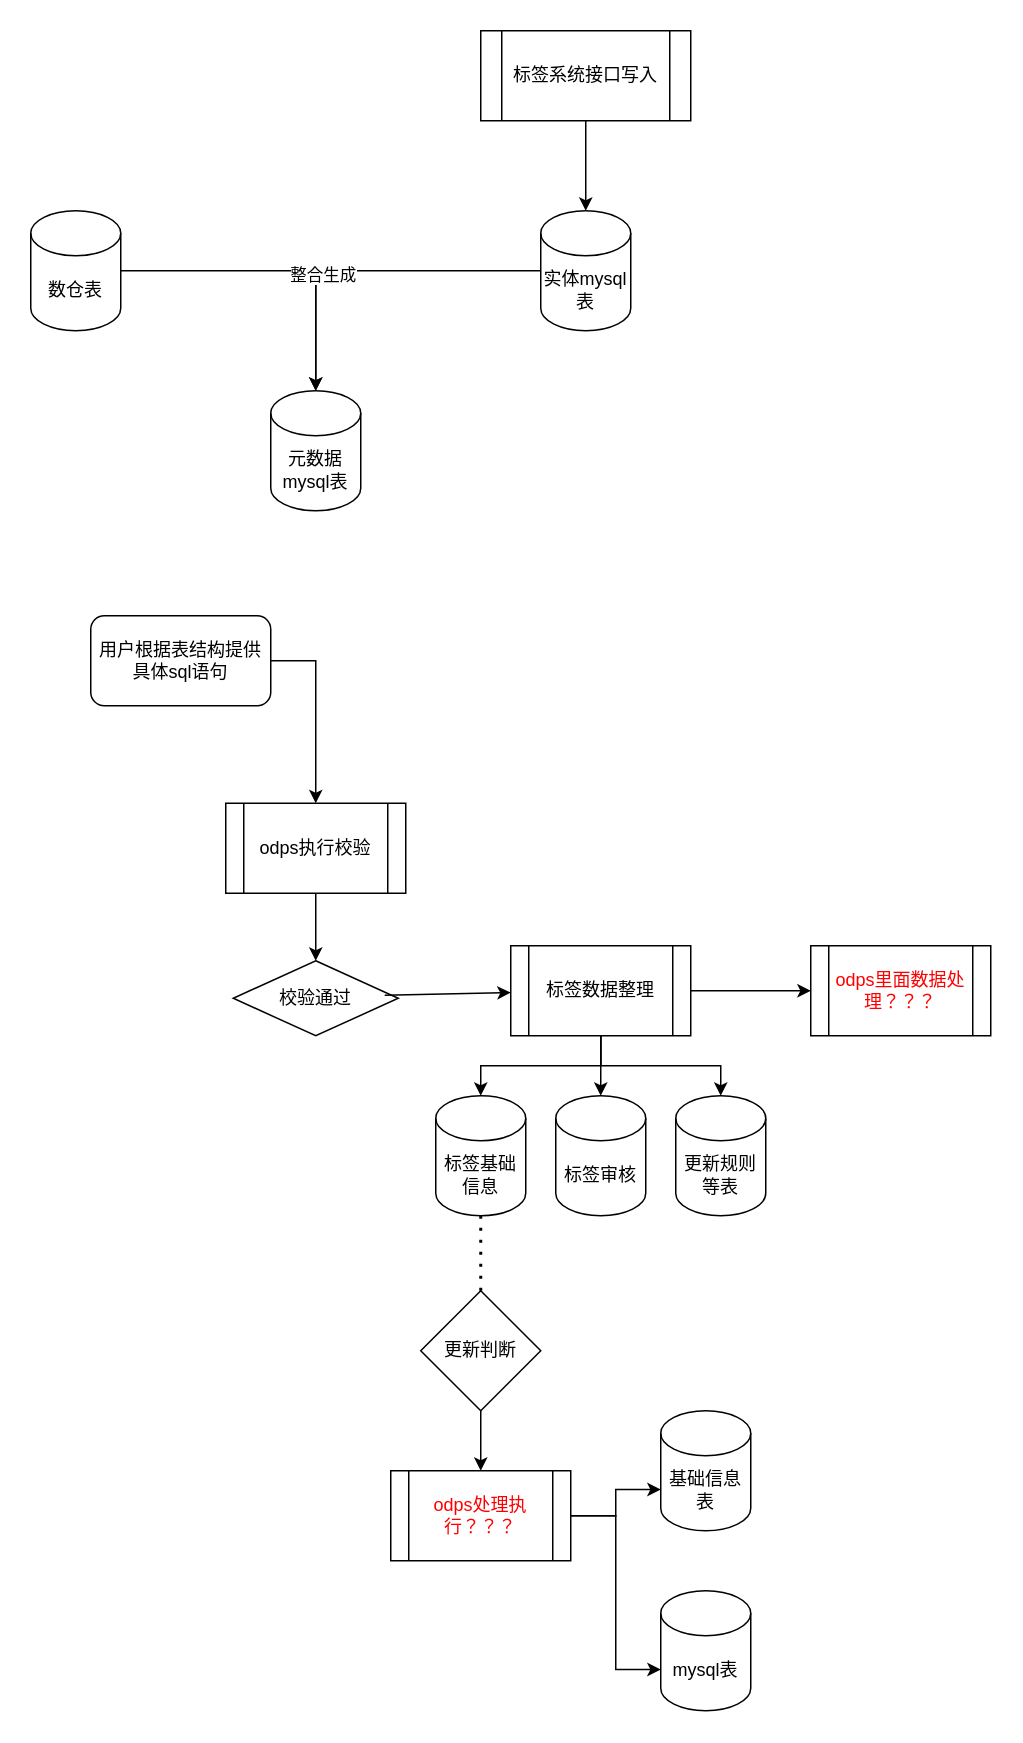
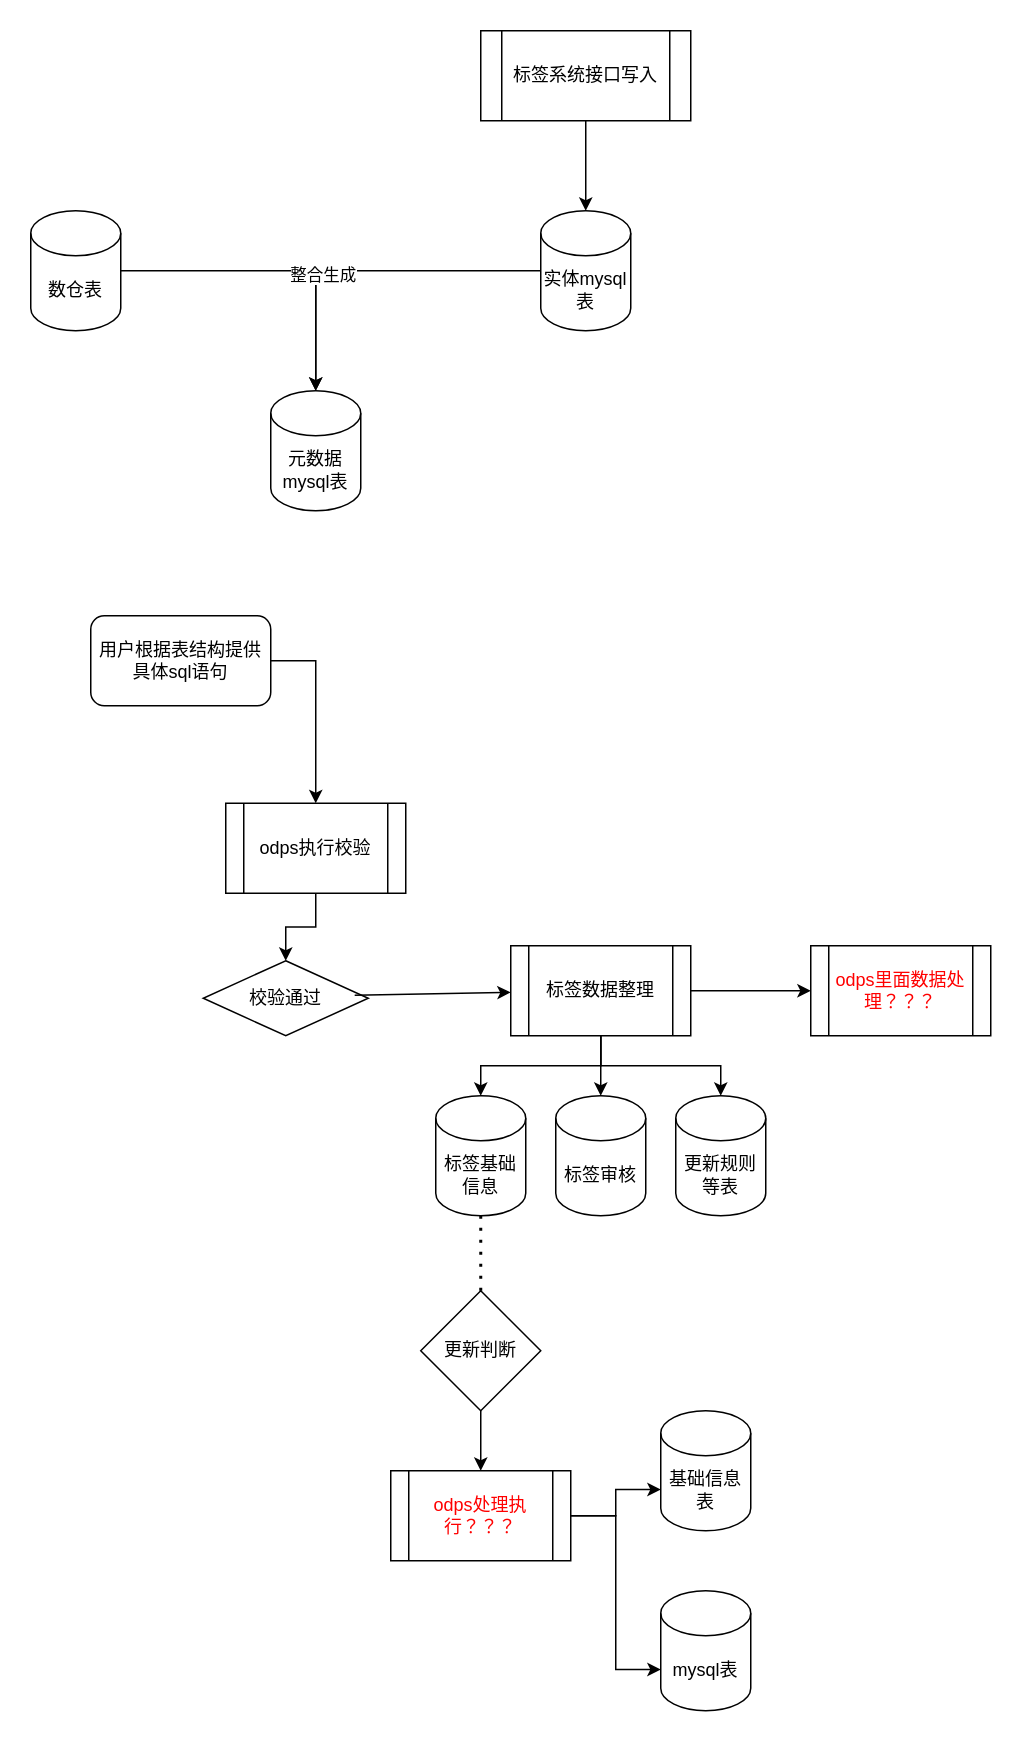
node "校验通过": moved (316, 998) -> (286, 998)
